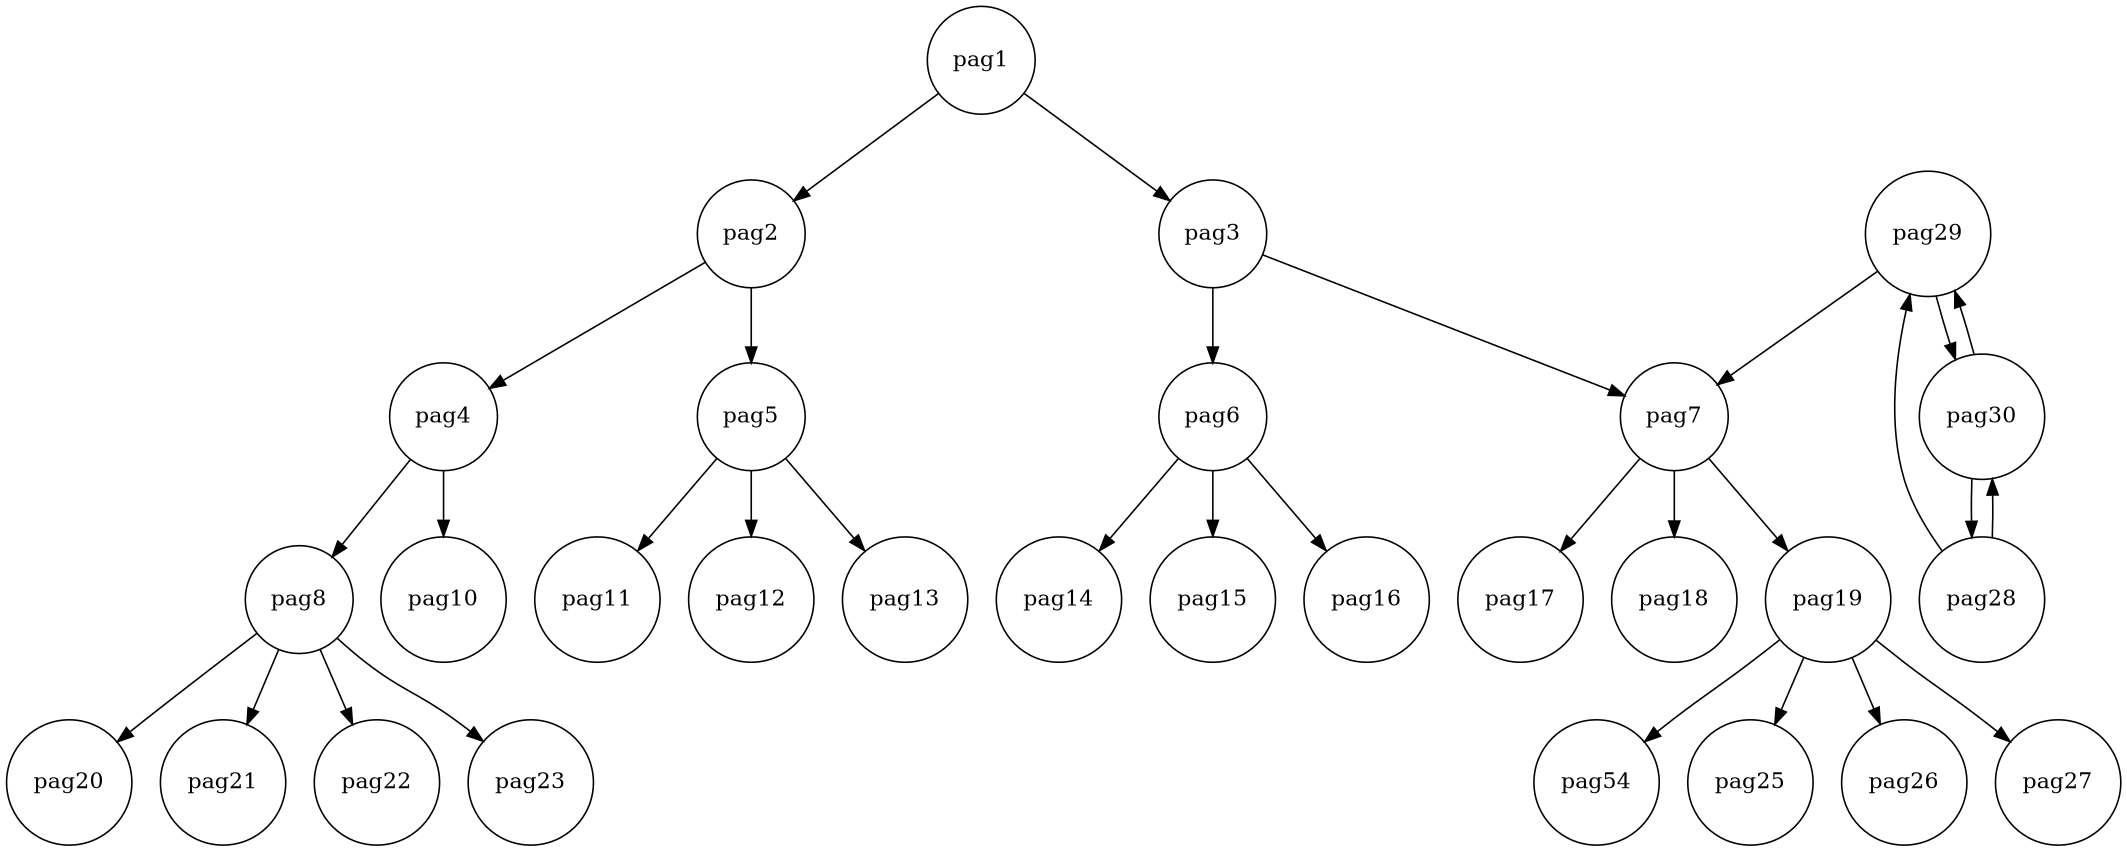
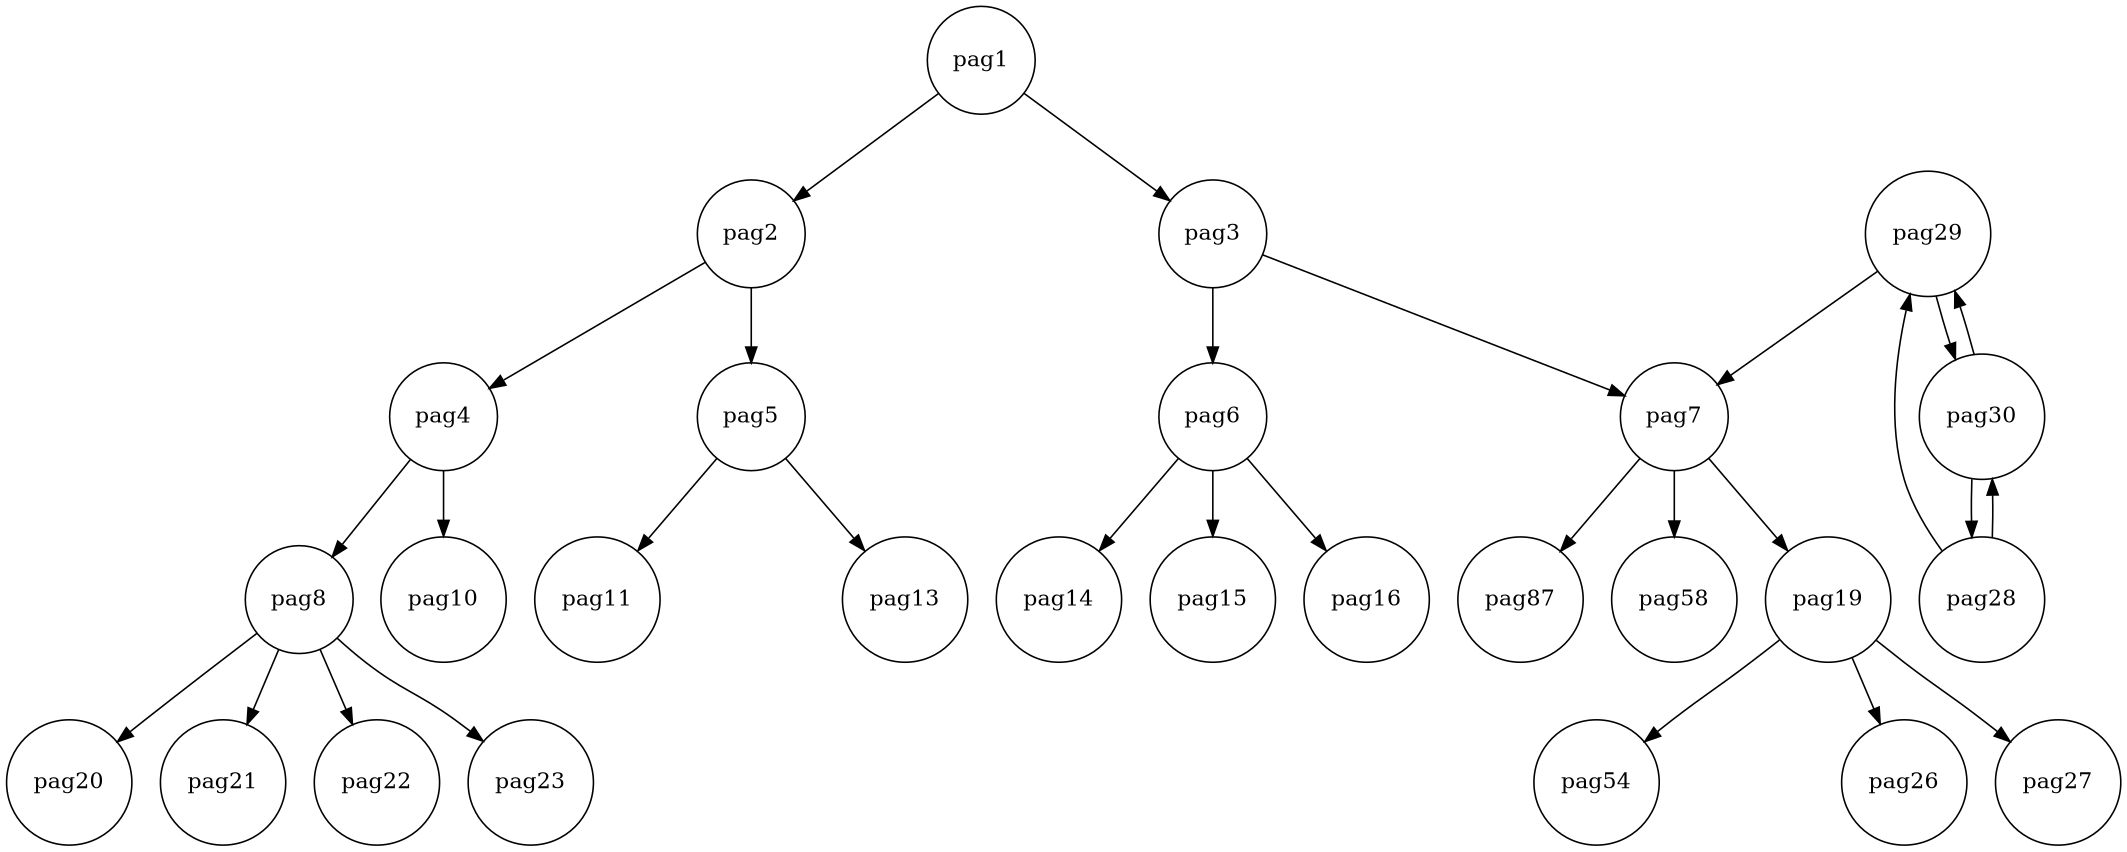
node "pag12": removed
node "pag17": label "pag17" -> "pag87"
node "pag18": label "pag18" -> "pag58"
node "pag25": removed
